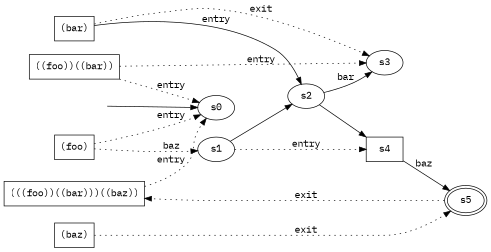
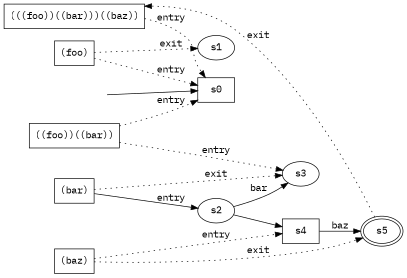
node "s0": shape ellipse -> box
edge "s1" -> "s2": removed
edge "(foo)" -> "s1": label "baz" -> "exit"
edge "s1" -> "s4": now "(baz)" -> "s4"
